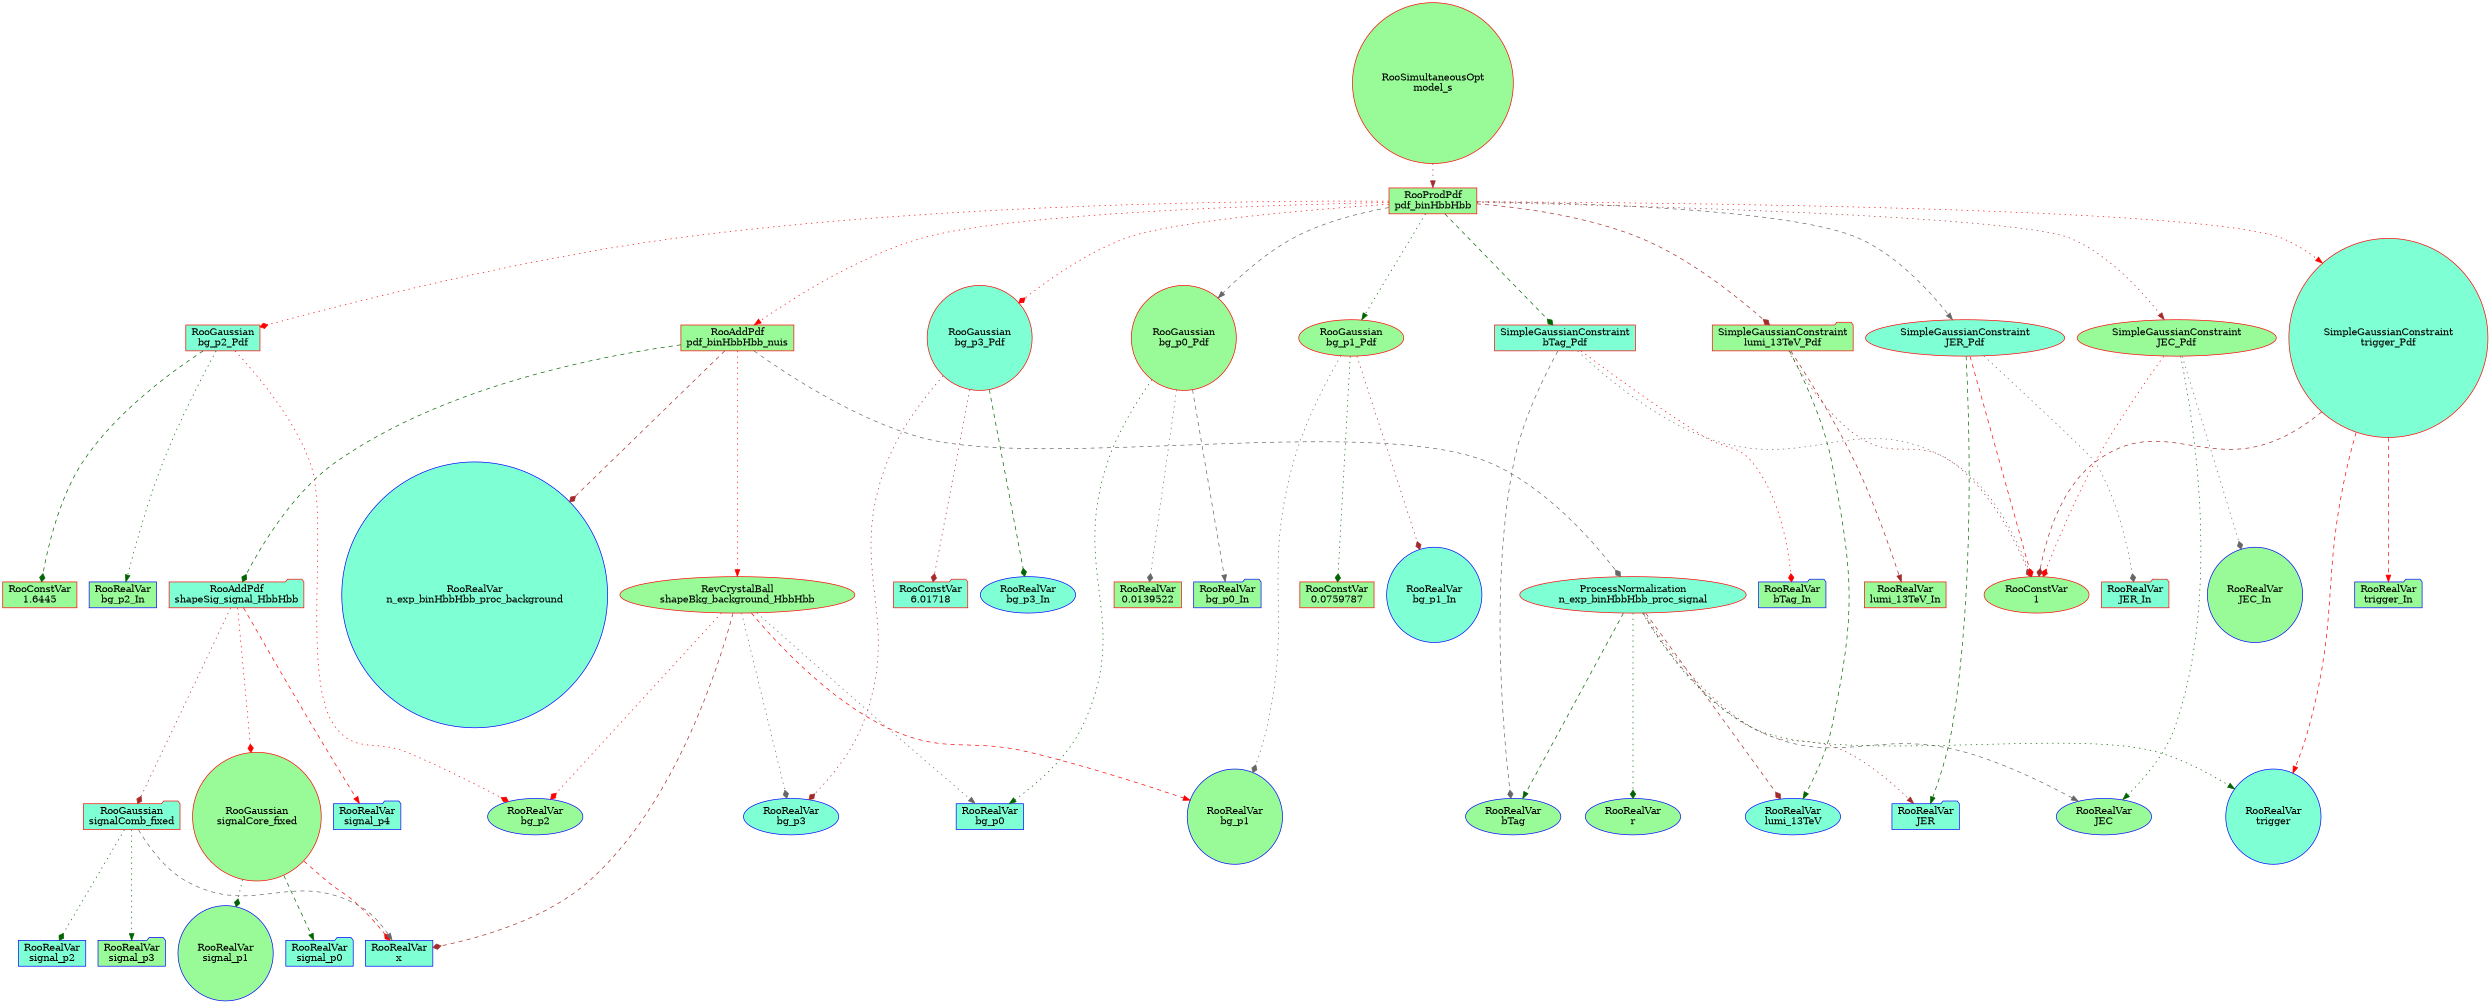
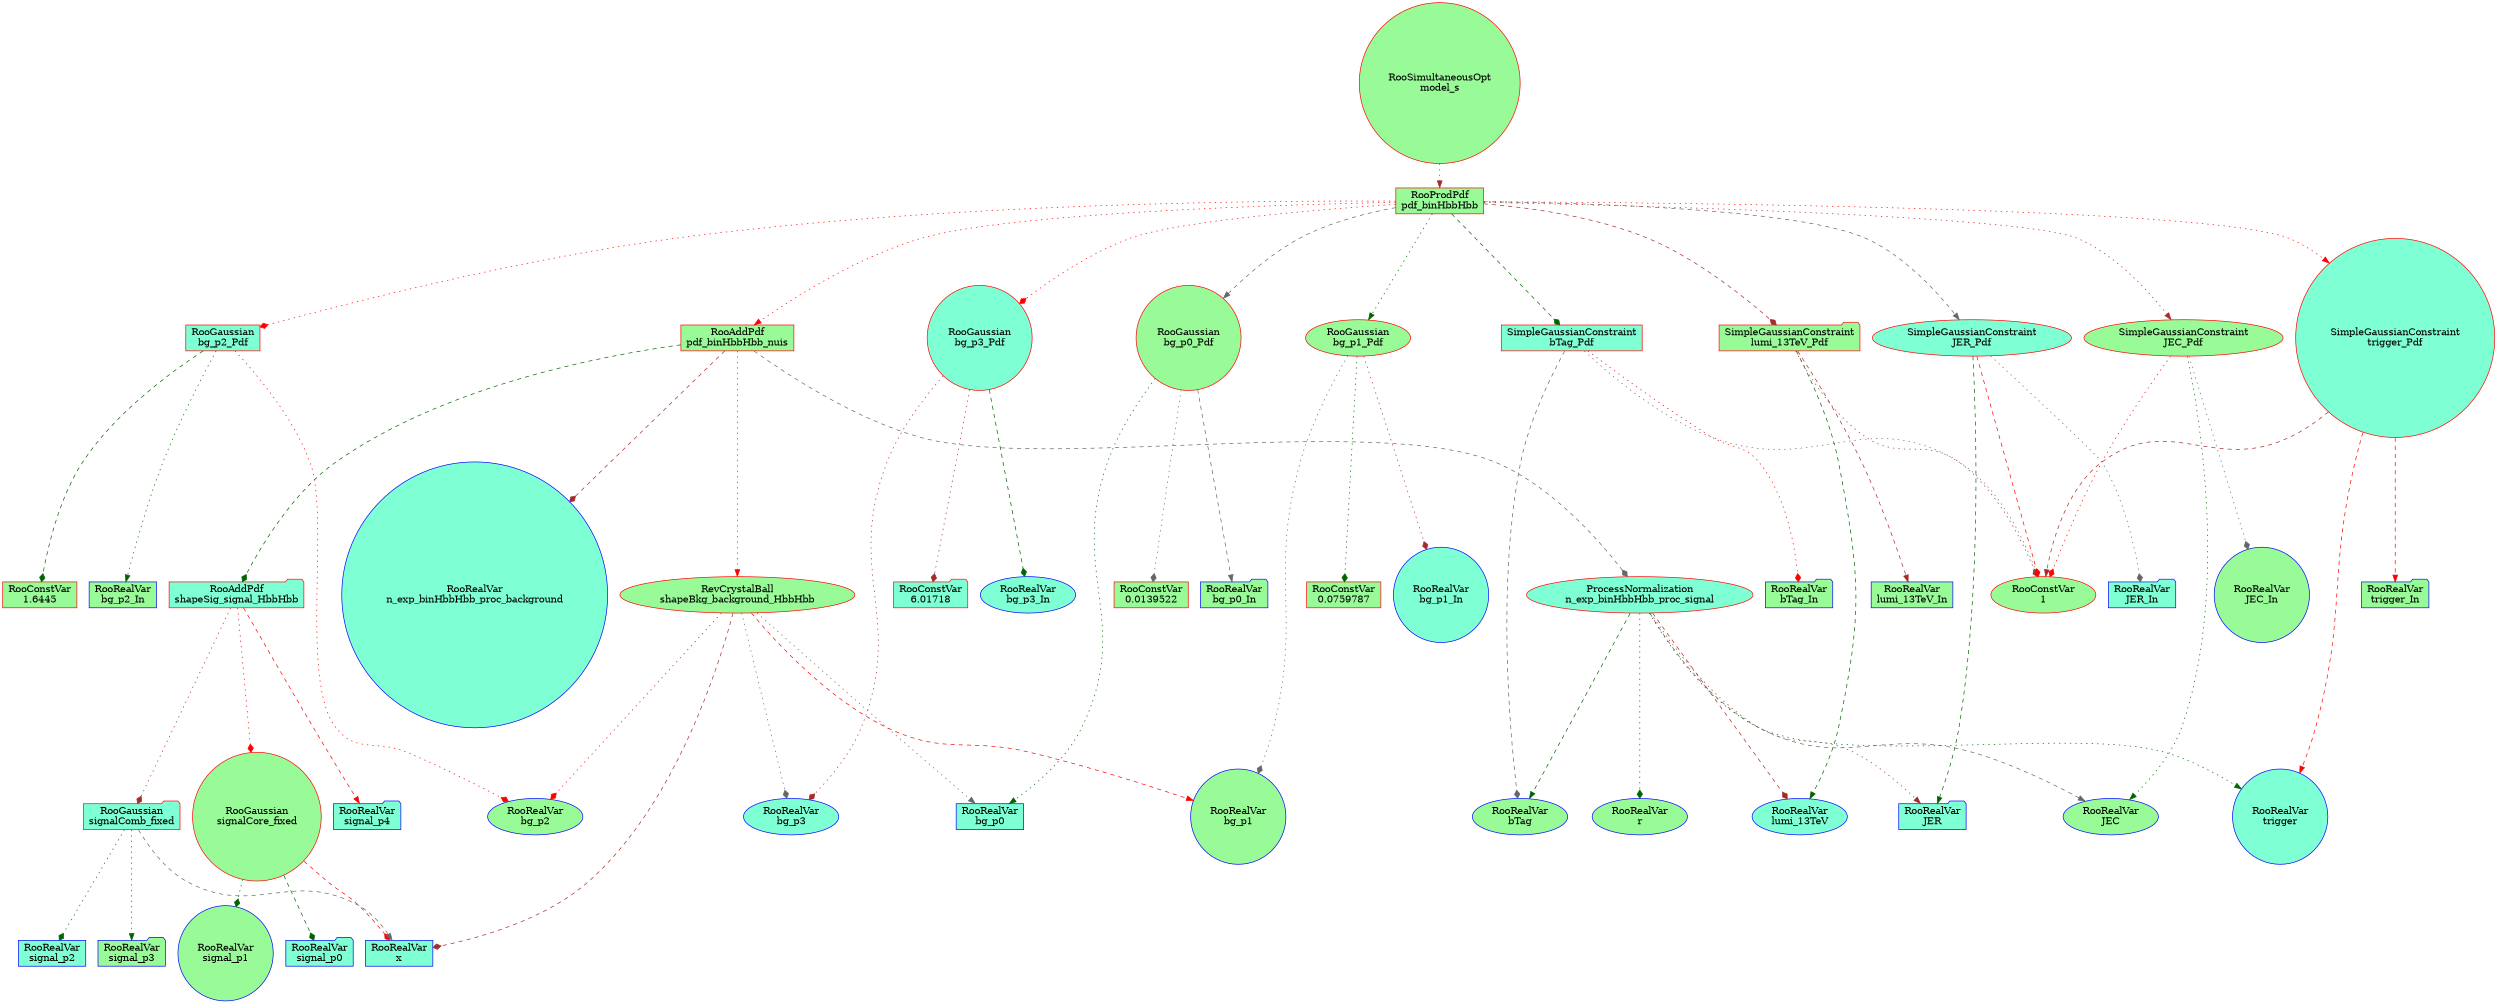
edge "SimpleGaussianConstraint trigger_Pdf" -> "RooConstVar 1": arrowhead diamond -> normal
node "RooRealVar 0.0139522": label "RooRealVar 0.0139522" -> "RooConstVar 0.0139522"
node "RooRealVar lumi_13TeV_In": color red -> blue
node "RooRealVar JER_In": color red -> blue
edge "RooGaussian signalCore_fixed" -> "RooRealVar signal_p0": arrowhead normal -> diamond
